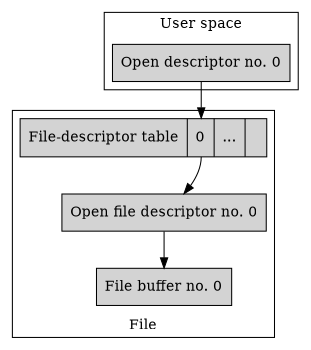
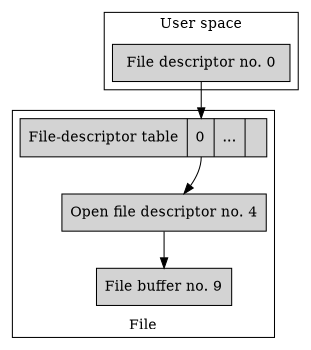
node "Open descriptor no. 0": label "Open descriptor no. 0" -> "File descriptor no. 0"
node "Open file descriptor no. 0": label "Open file descriptor no. 0" -> "Open file descriptor no. 4"
node "File buffer no. 0": label "File buffer no. 0" -> "File buffer no. 9"
